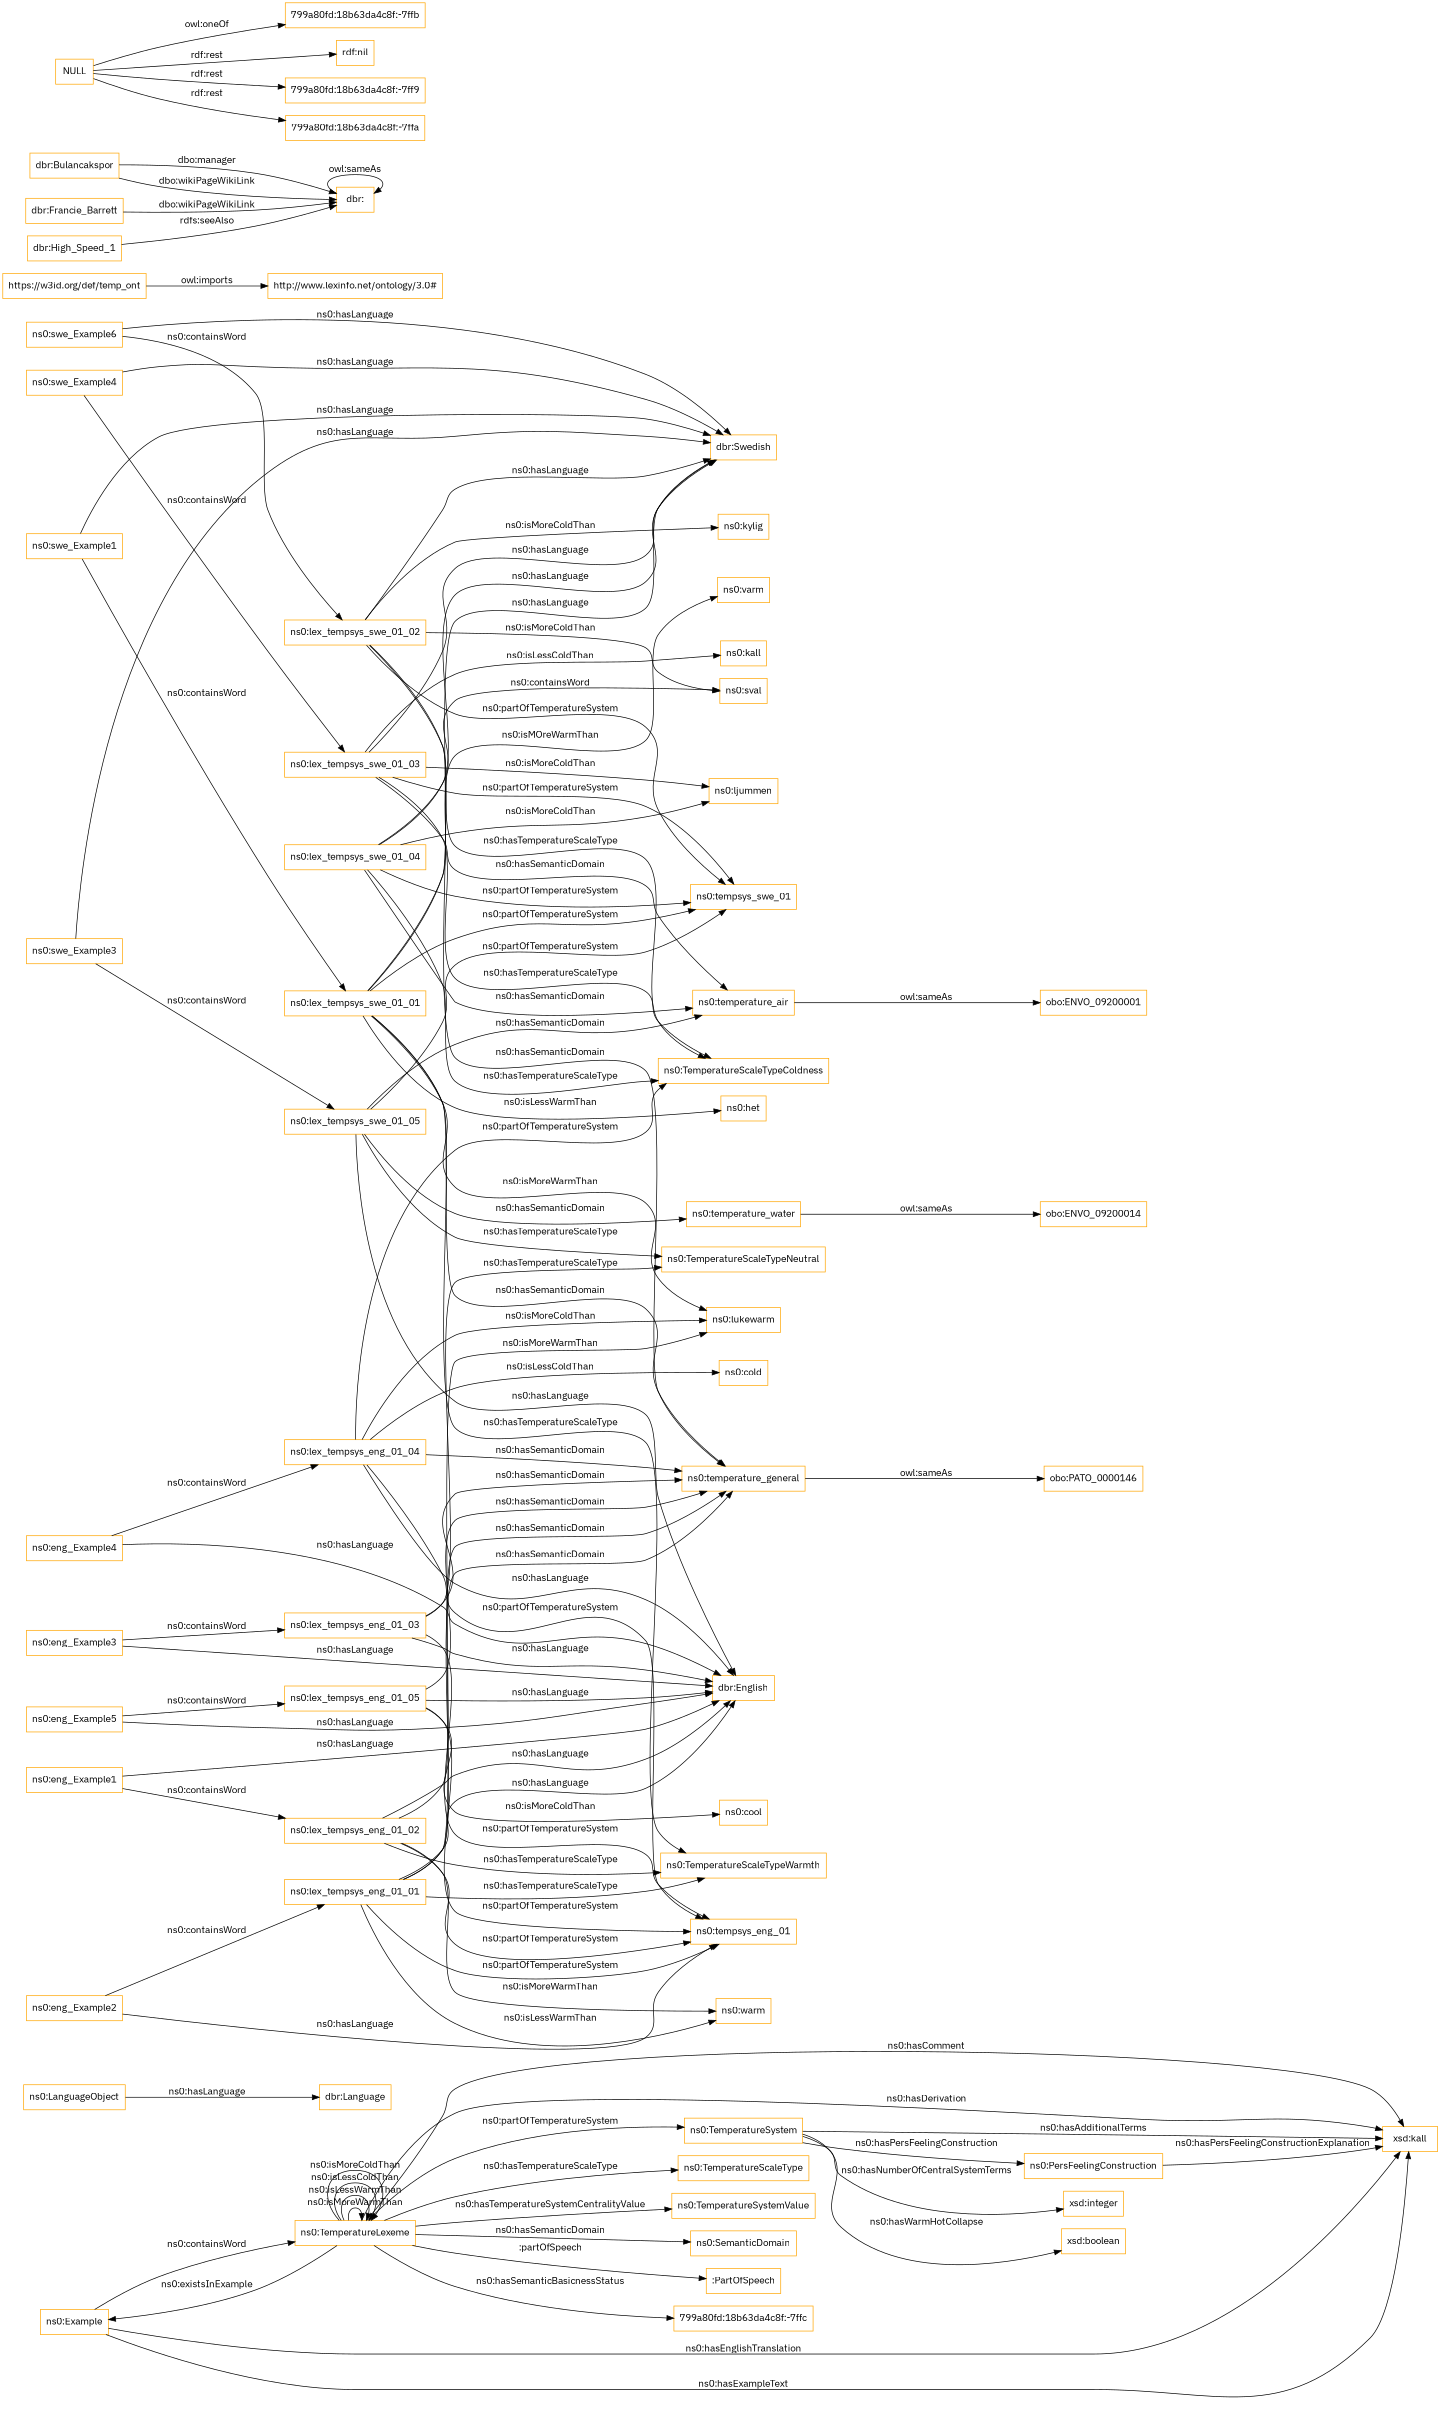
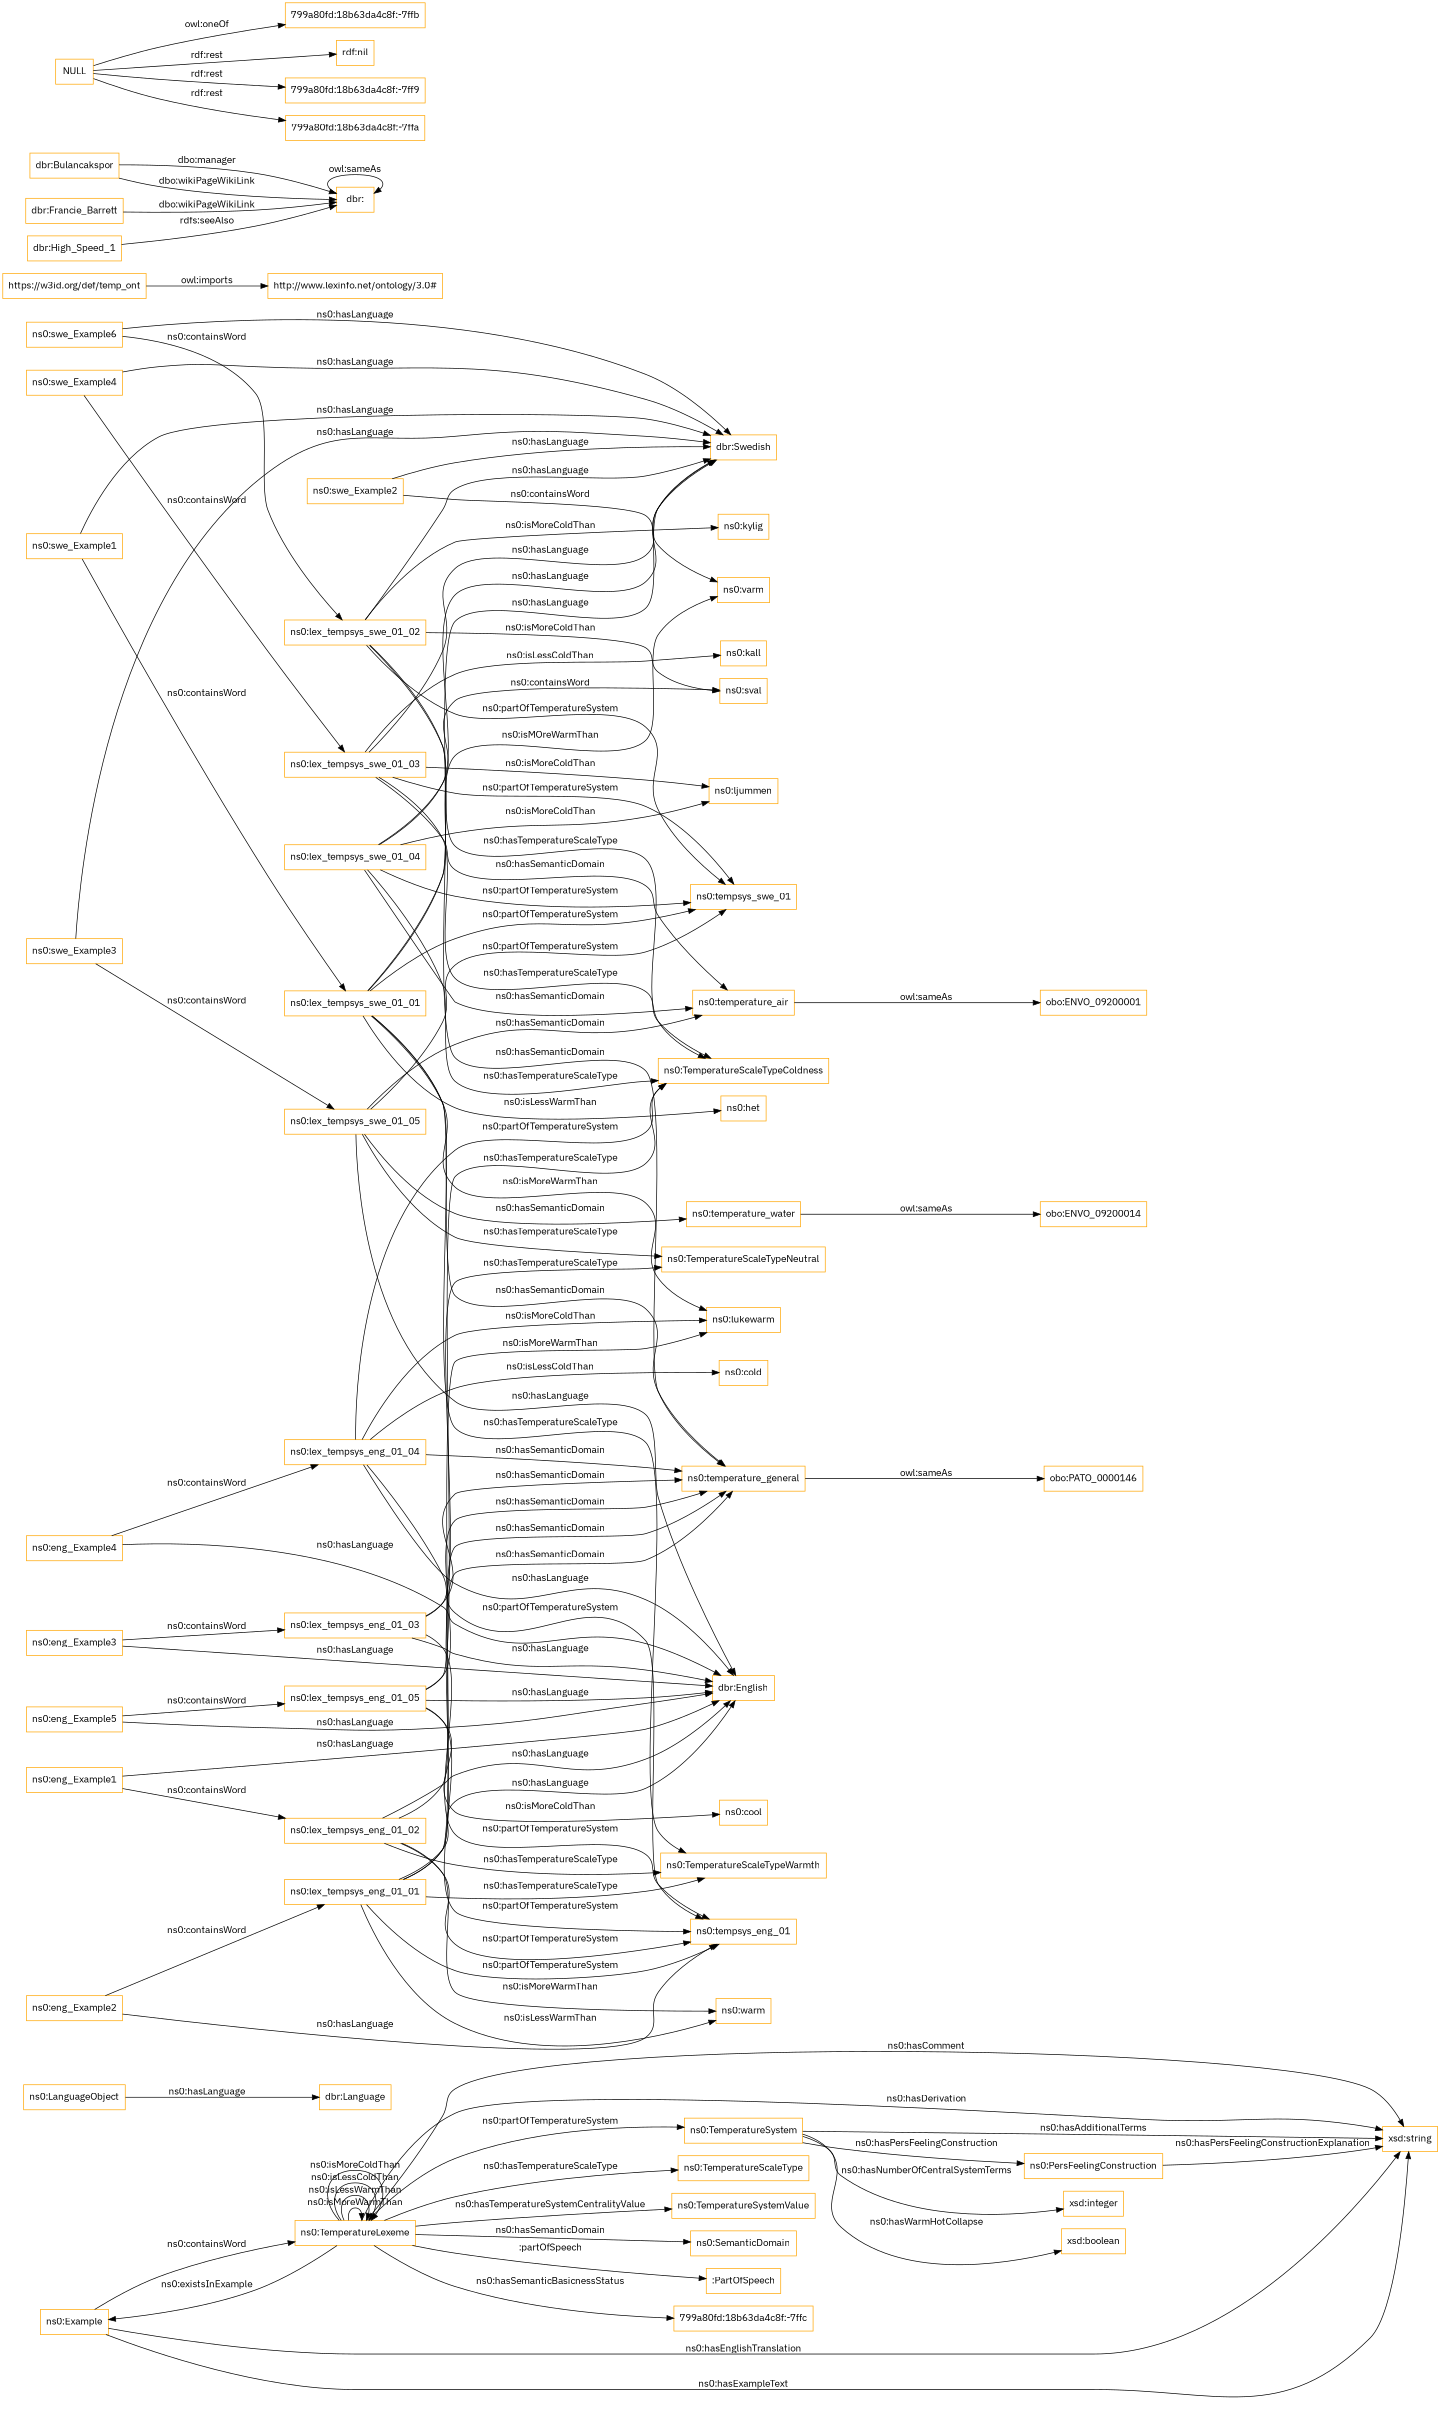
node "ns0:swe_Example2": added
edge "ns0:lex_tempsys_eng_01_05" -> "ns0:TemperatureScaleTypeColdness": added, label "ns0:hasTemperatureScaleType"
node "xsd:kall": label "xsd:kall" -> "xsd:string"
